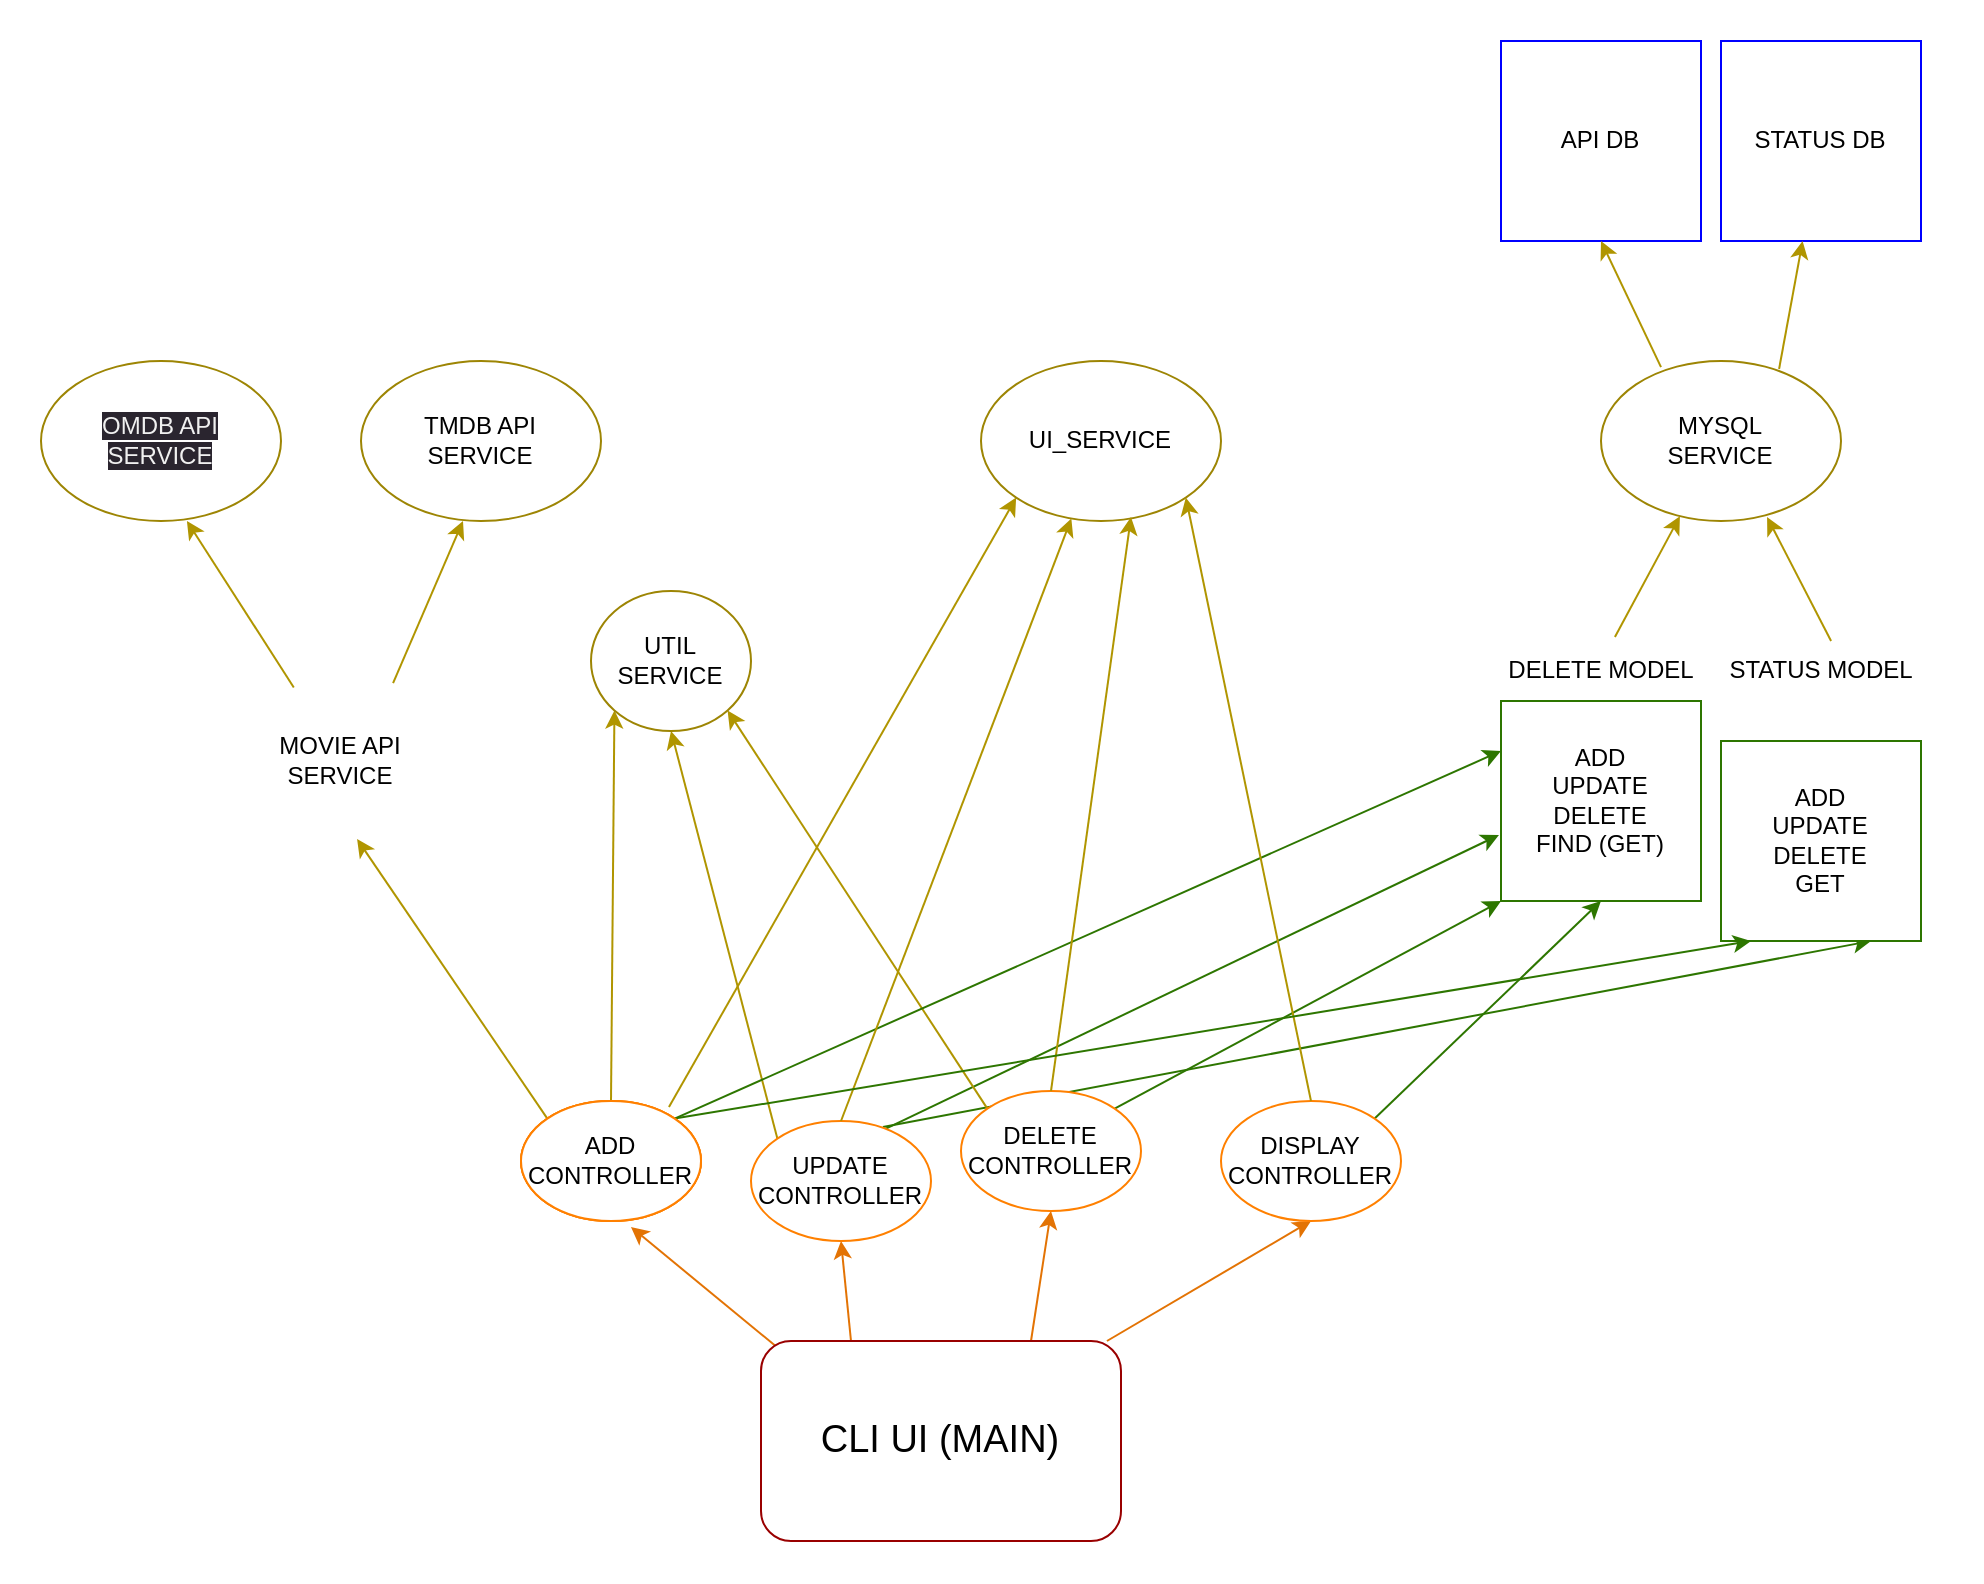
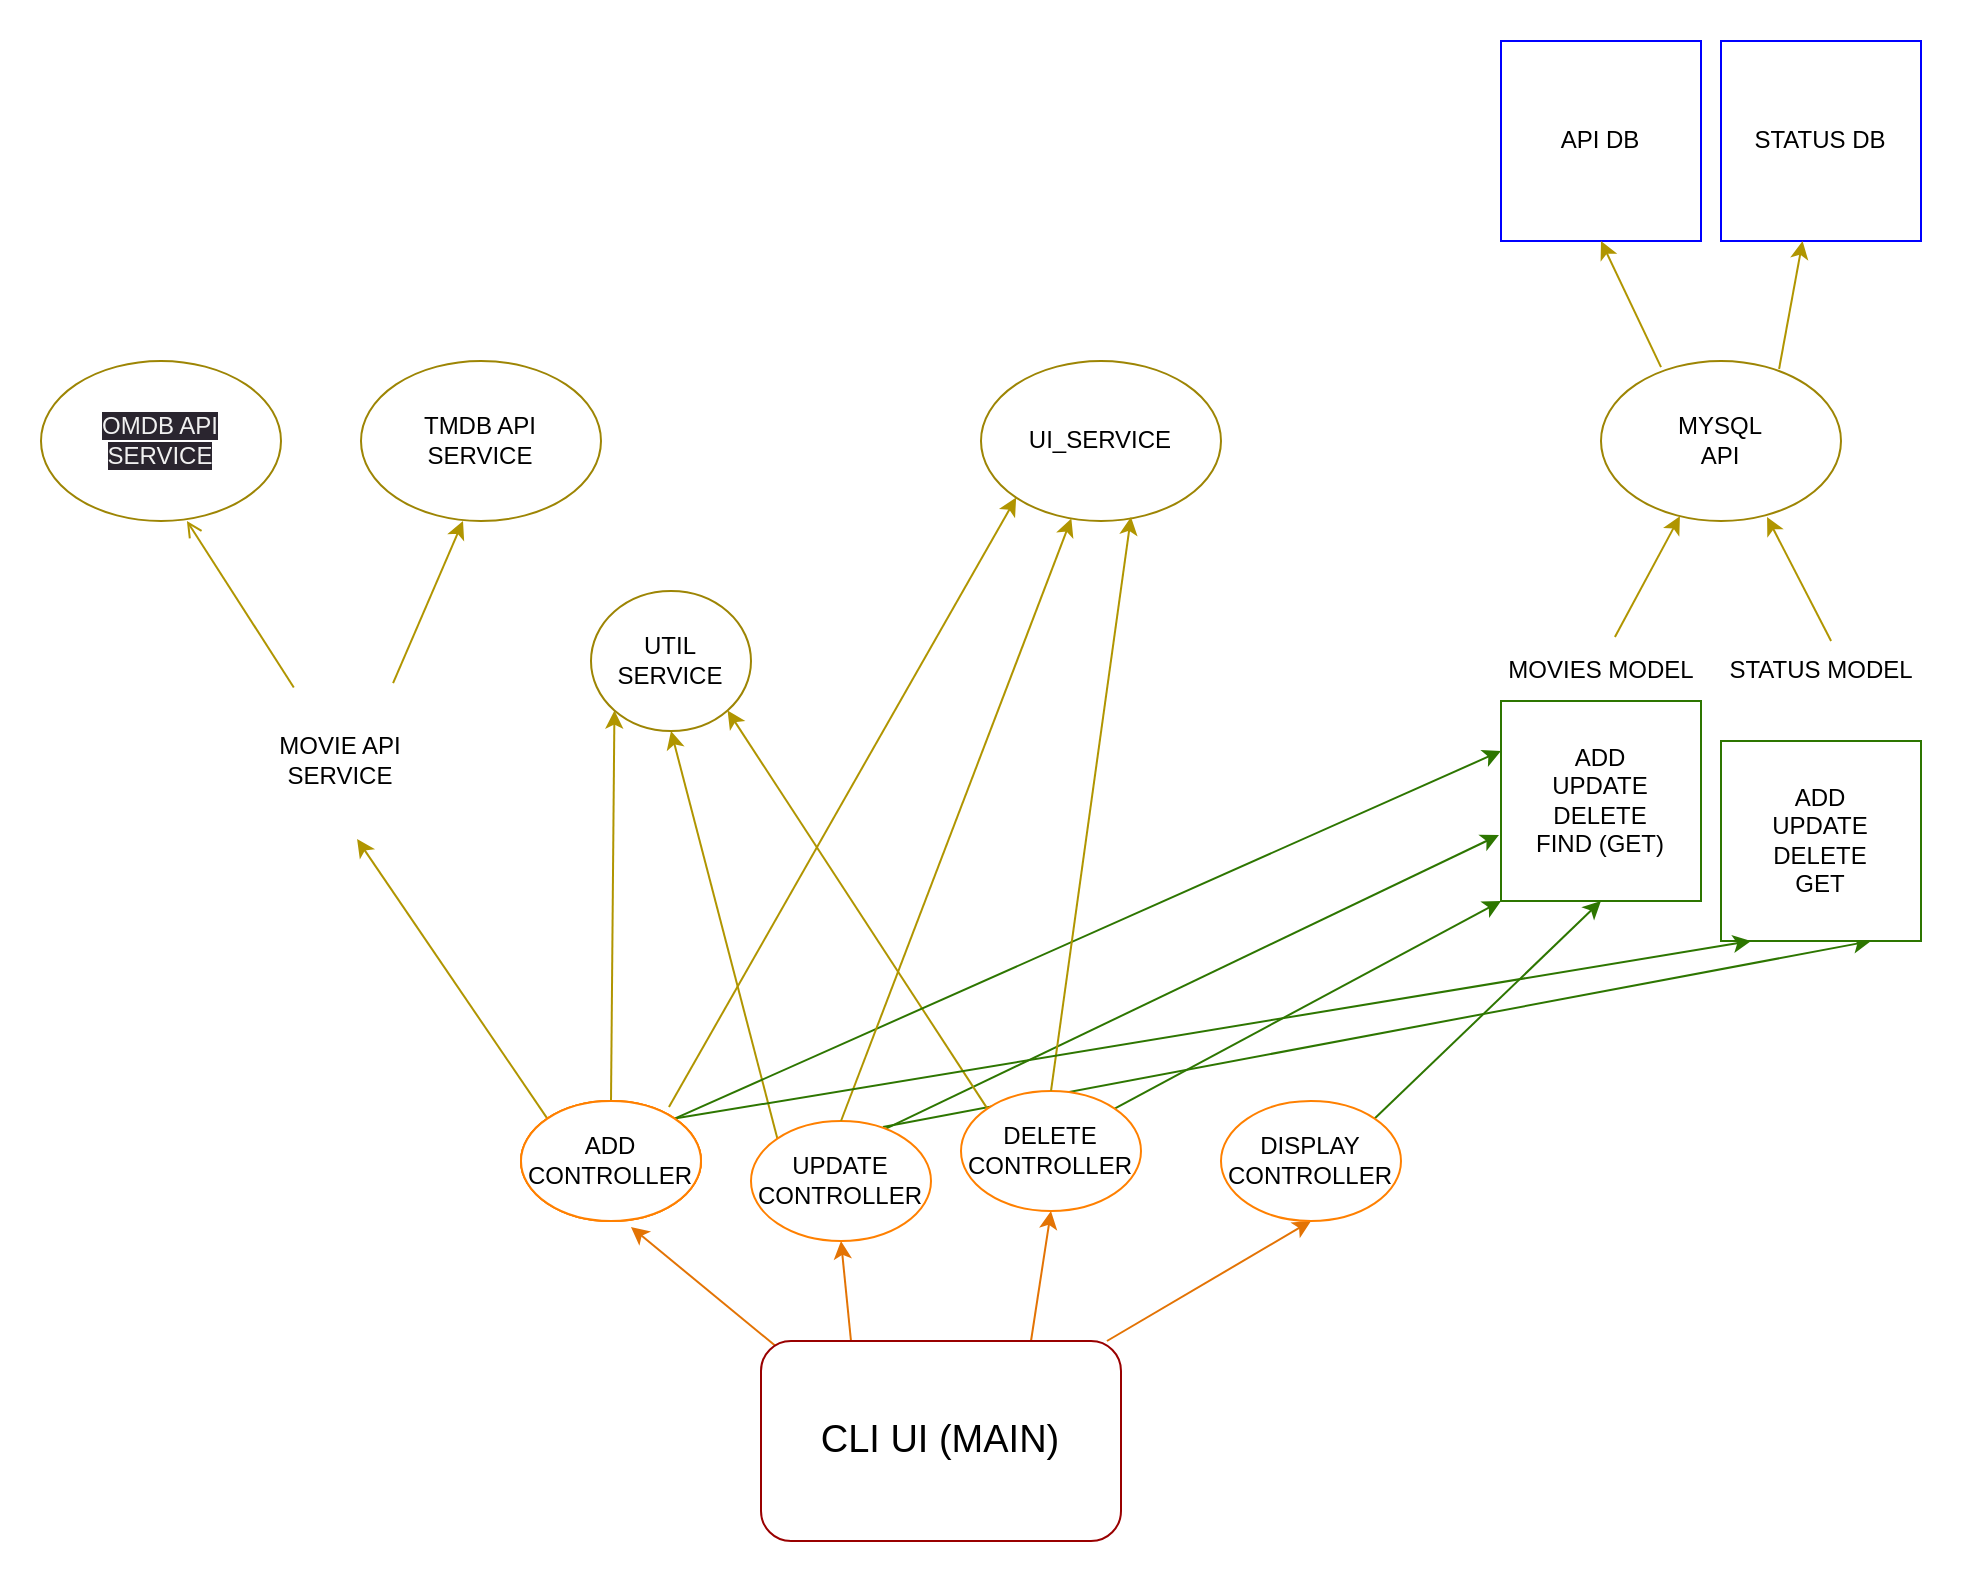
node "MYSQL SERVICE": label "MYSQL SERVICE" -> "MYSQL API"
edge "MOVIE API SERVICE" -> "OMDB APISERVICE": arrowhead classic -> open
node "DELETE MODEL": label "DELETE MODEL" -> "MOVIES MODEL"
edge "DISPLAY CONTROLLER" -> "UI_SERVICE": removed
